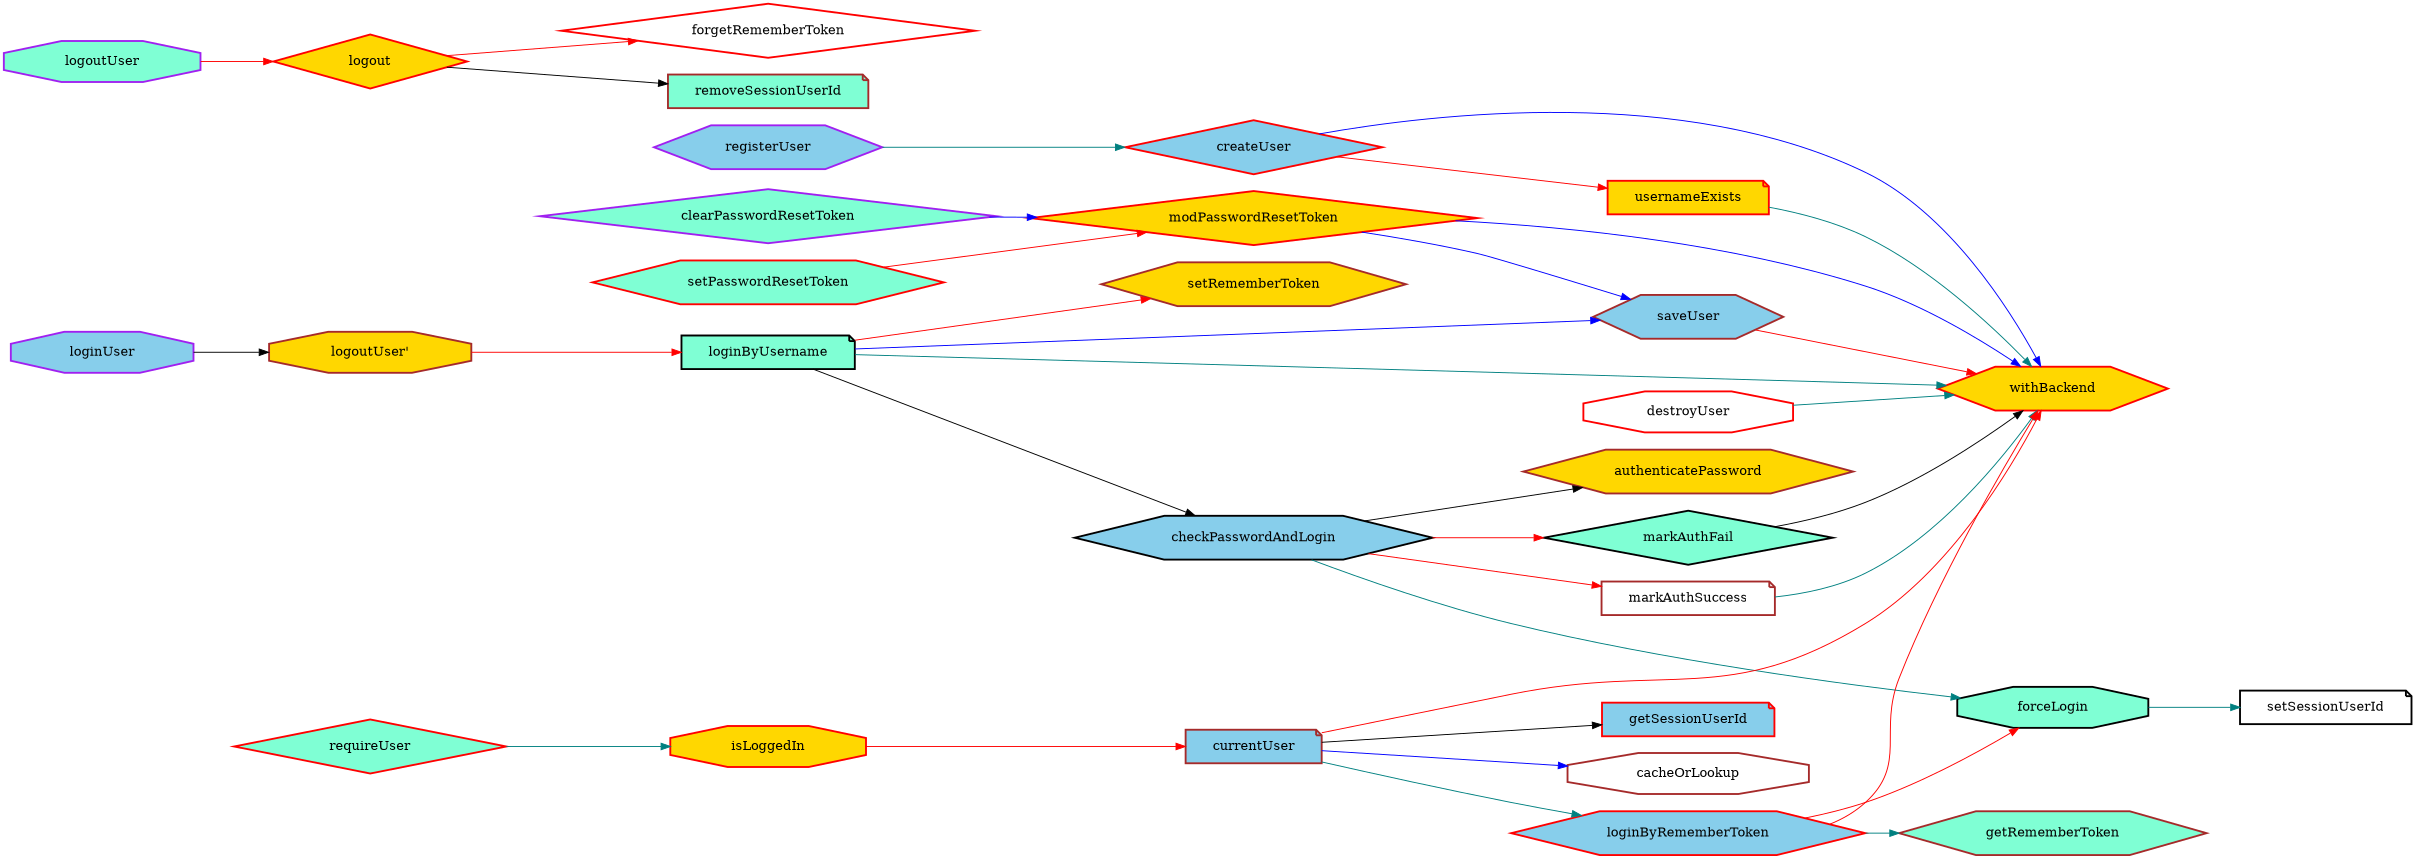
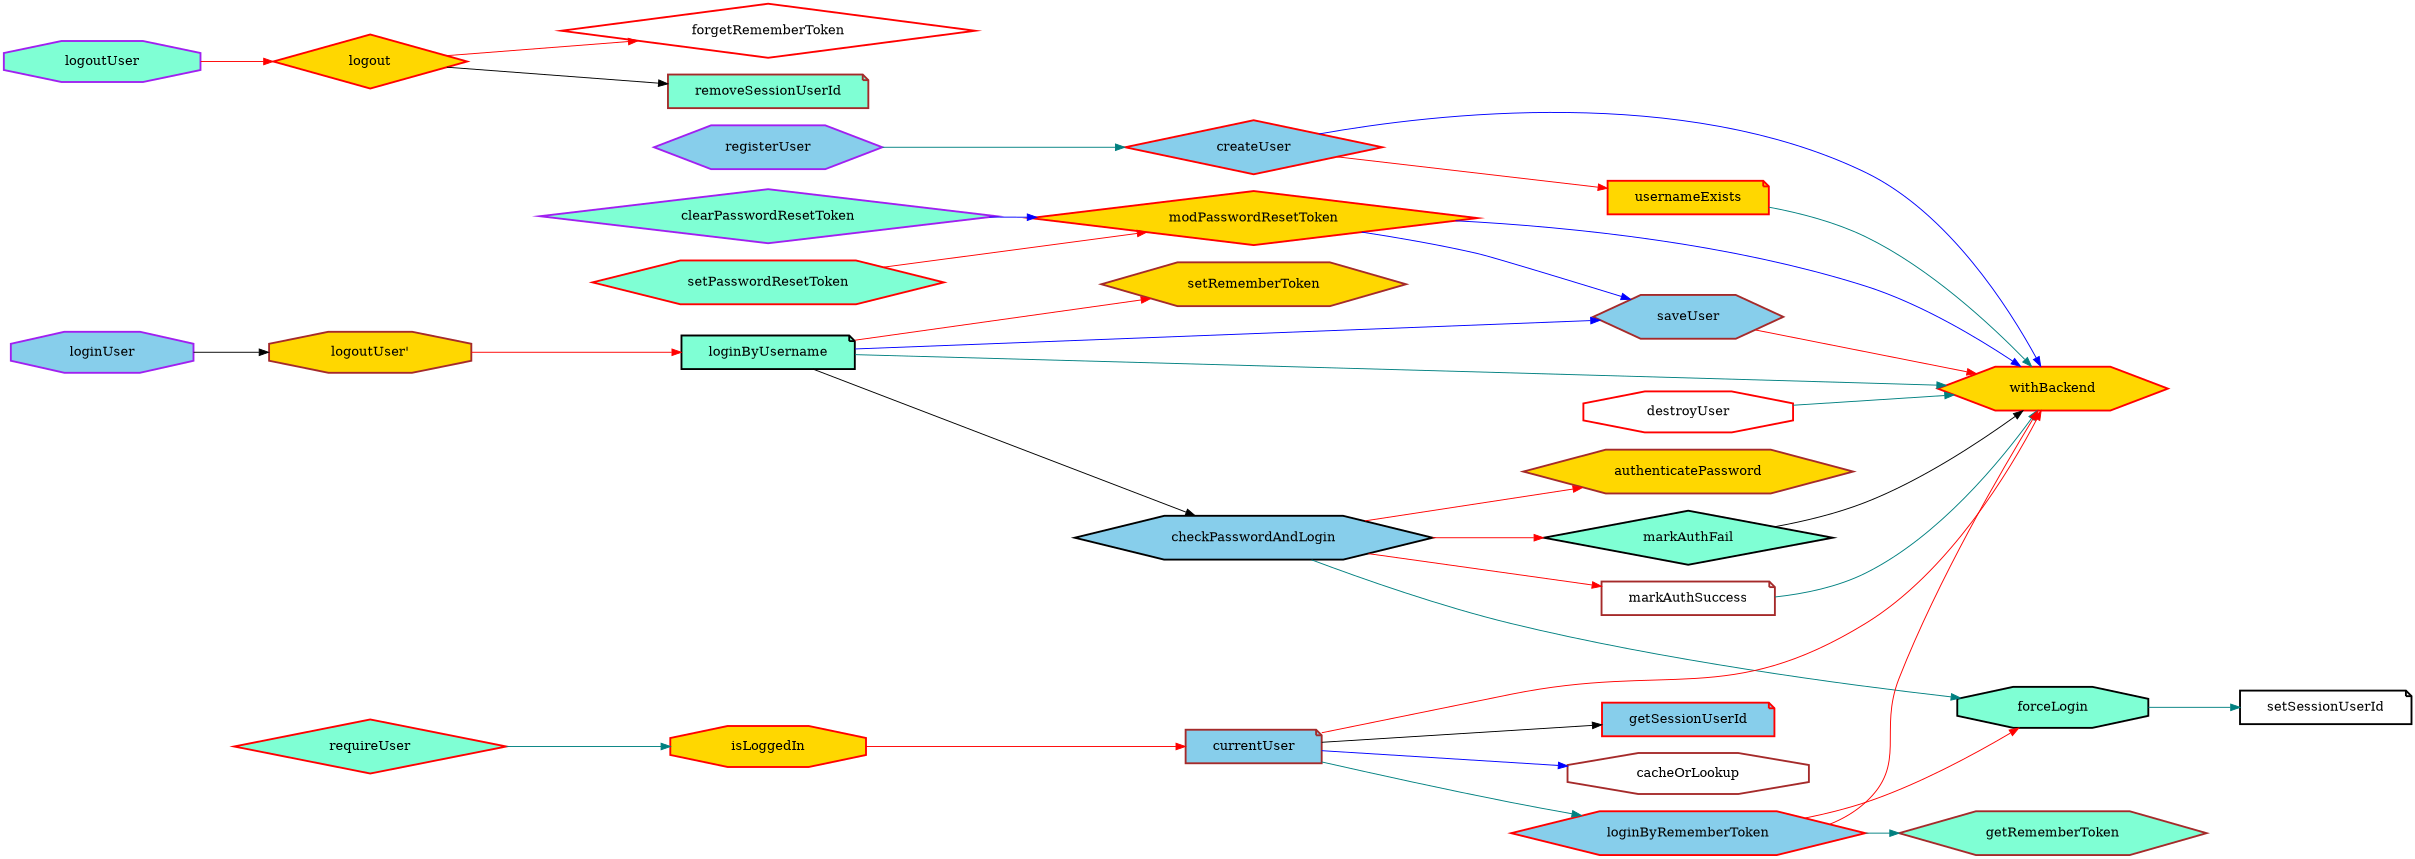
edge "checkPasswordAndLogin" -> "authenticatePassword": color black -> red
